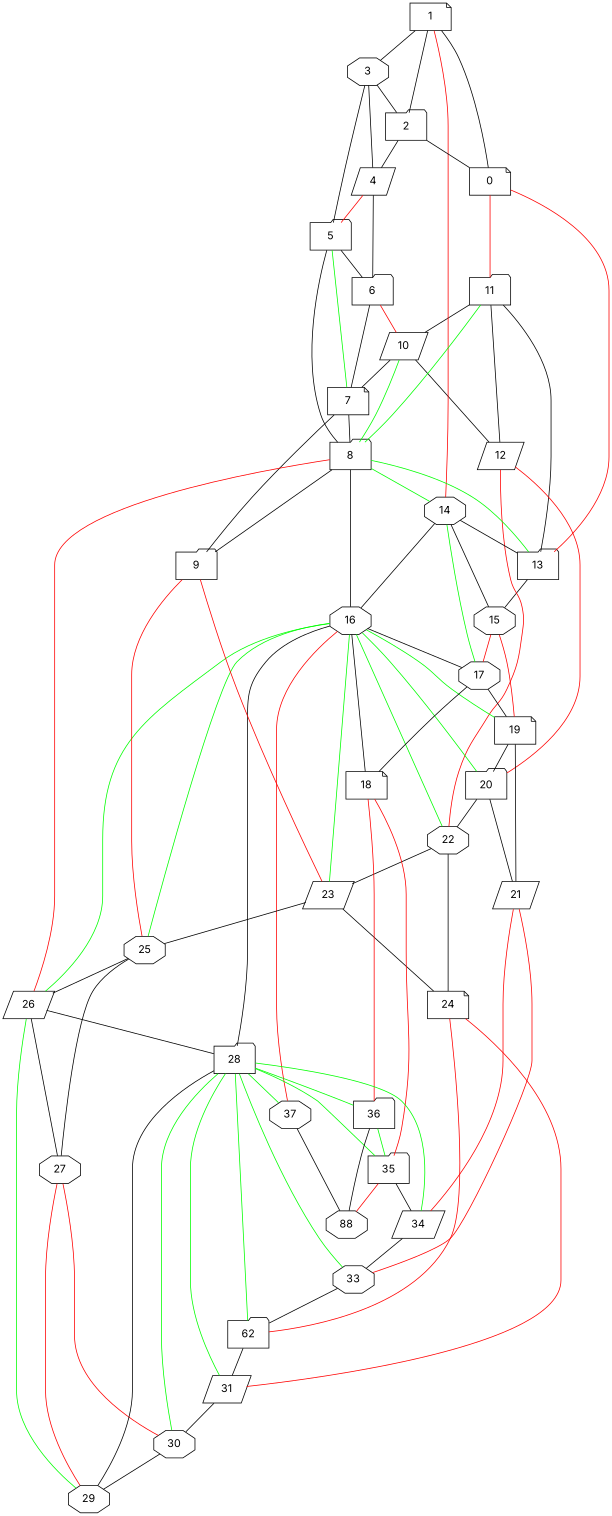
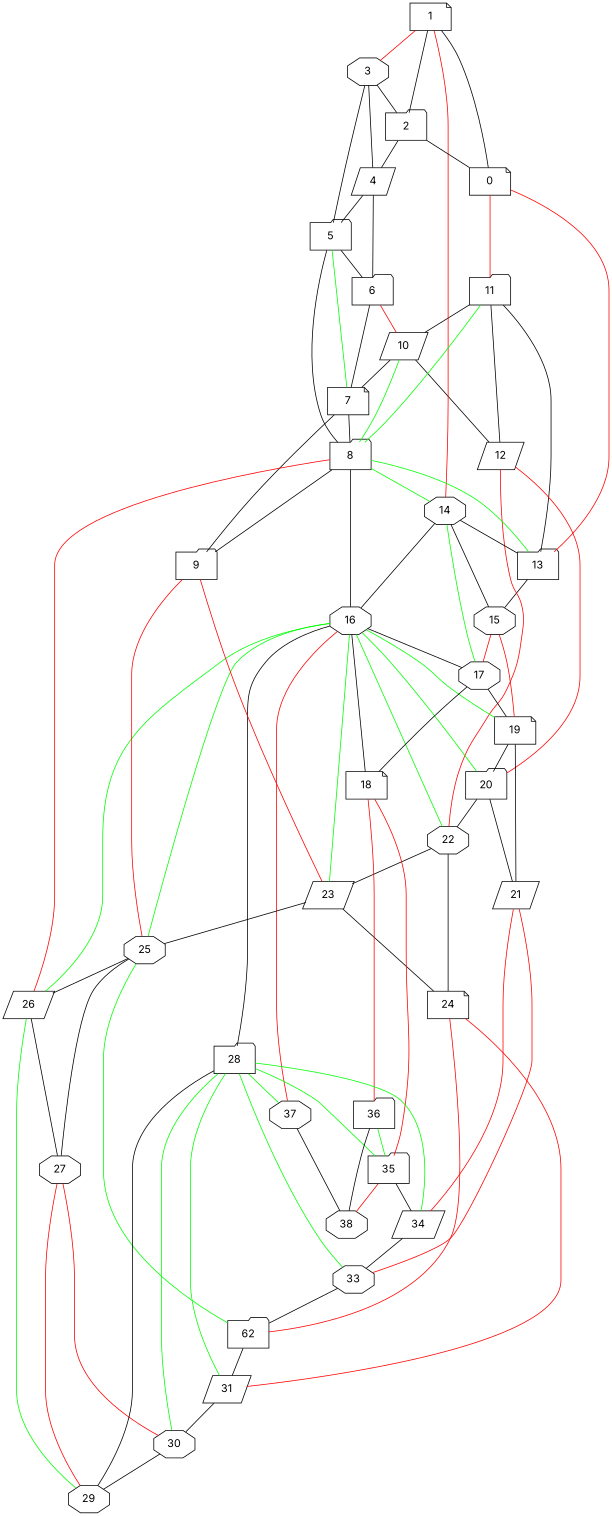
edge "1" -- "3": color black -> red
edge "4" -- "5": color red -> black
edge "26" -- "28": removed
edge "28" -- "36": removed
edge "28" -- "62": now "25" -- "62"
node "88": label "88" -> "38"
